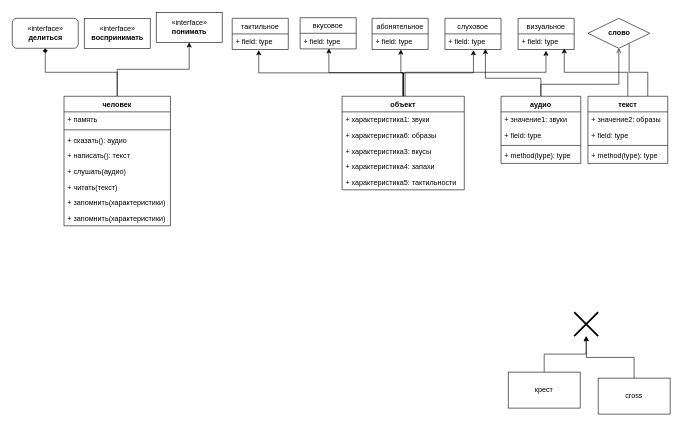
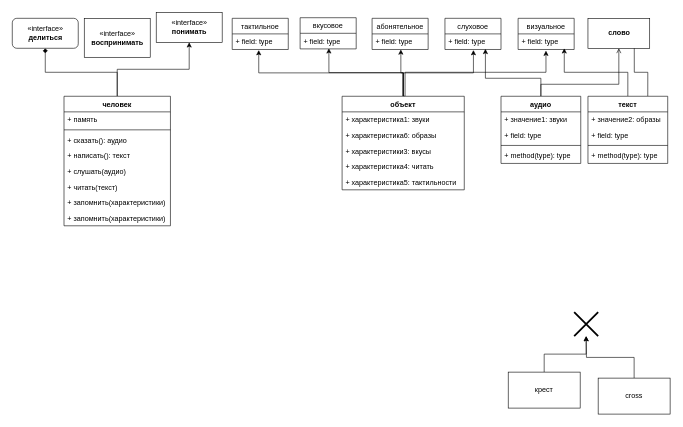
node "«interface» воспринимать": size 66x30 -> 66x39
node "слово": shape diamond -> rectangle
node "+ характеристика3: вкусы": label "+ характеристика3: вкусы" -> "+ характеристики3: вкусы"
node "+ характеристика4: запахи": label "+ характеристика4: запахи" -> "+ характеристика4: читать"
